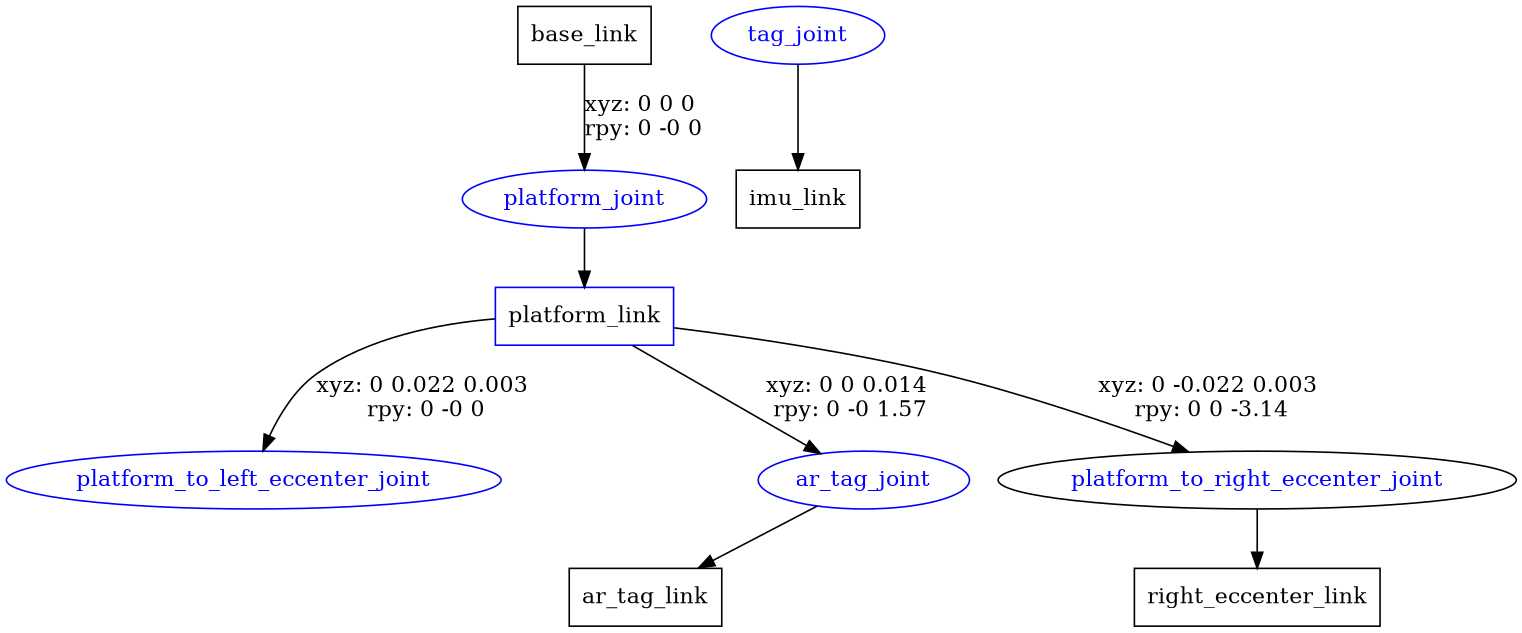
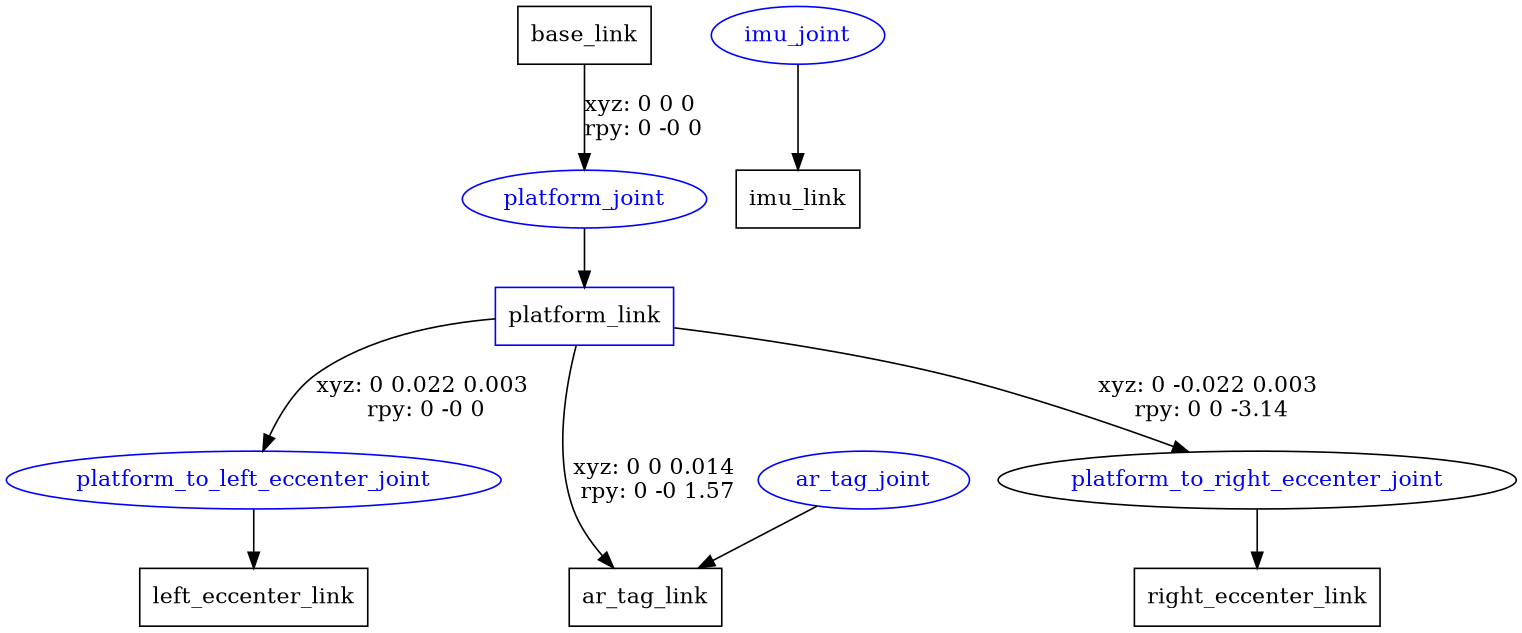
node "tag_joint": label "tag_joint" -> "imu_joint"
edge "platform_link" -> "ar_tag_joint": now "platform_link" -> "ar_tag_link"
node "left_eccenter_link": added
